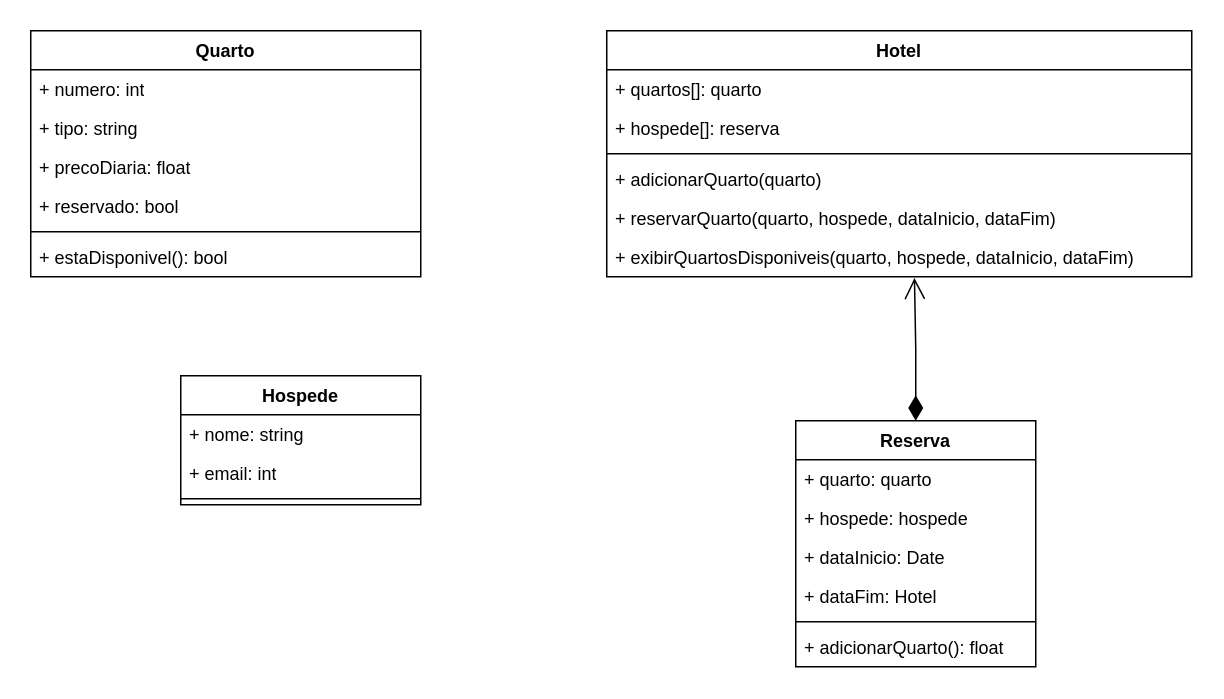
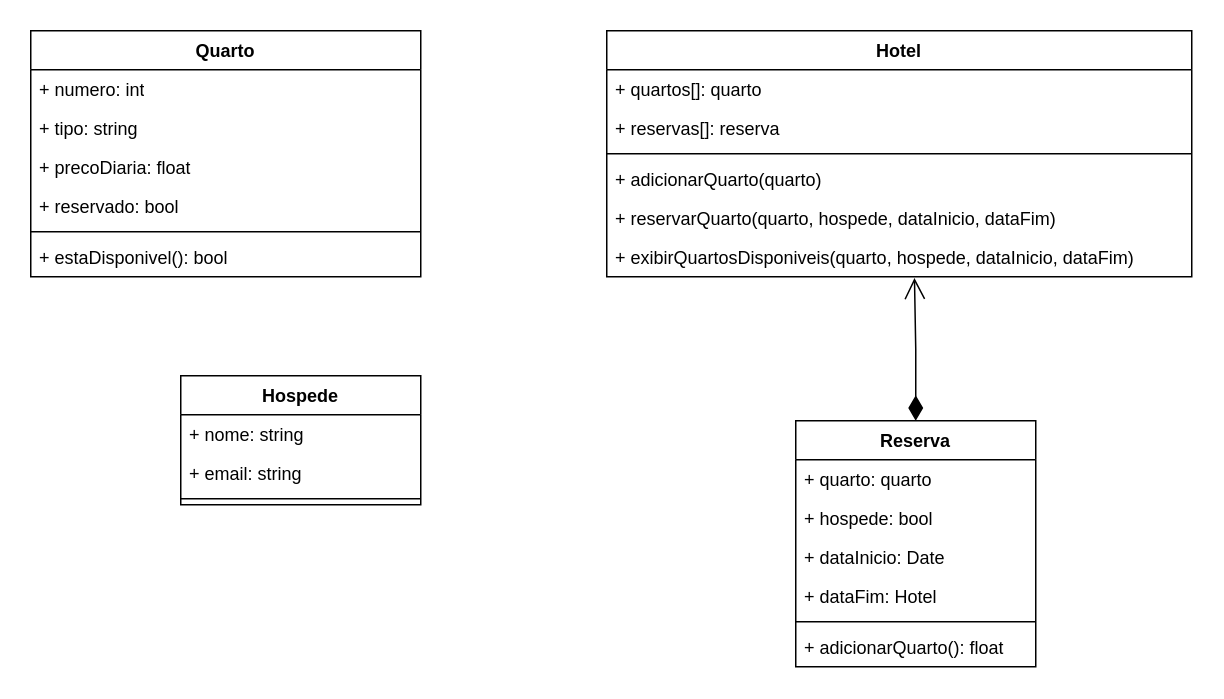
node "+ hospede[]: reserva": label "+ hospede[]: reserva" -> "+ reservas[]: reserva"
node "+ email: int": label "+ email: int" -> "+ email: string"
node "+ hospede: hospede": label "+ hospede: hospede" -> "+ hospede: bool"
